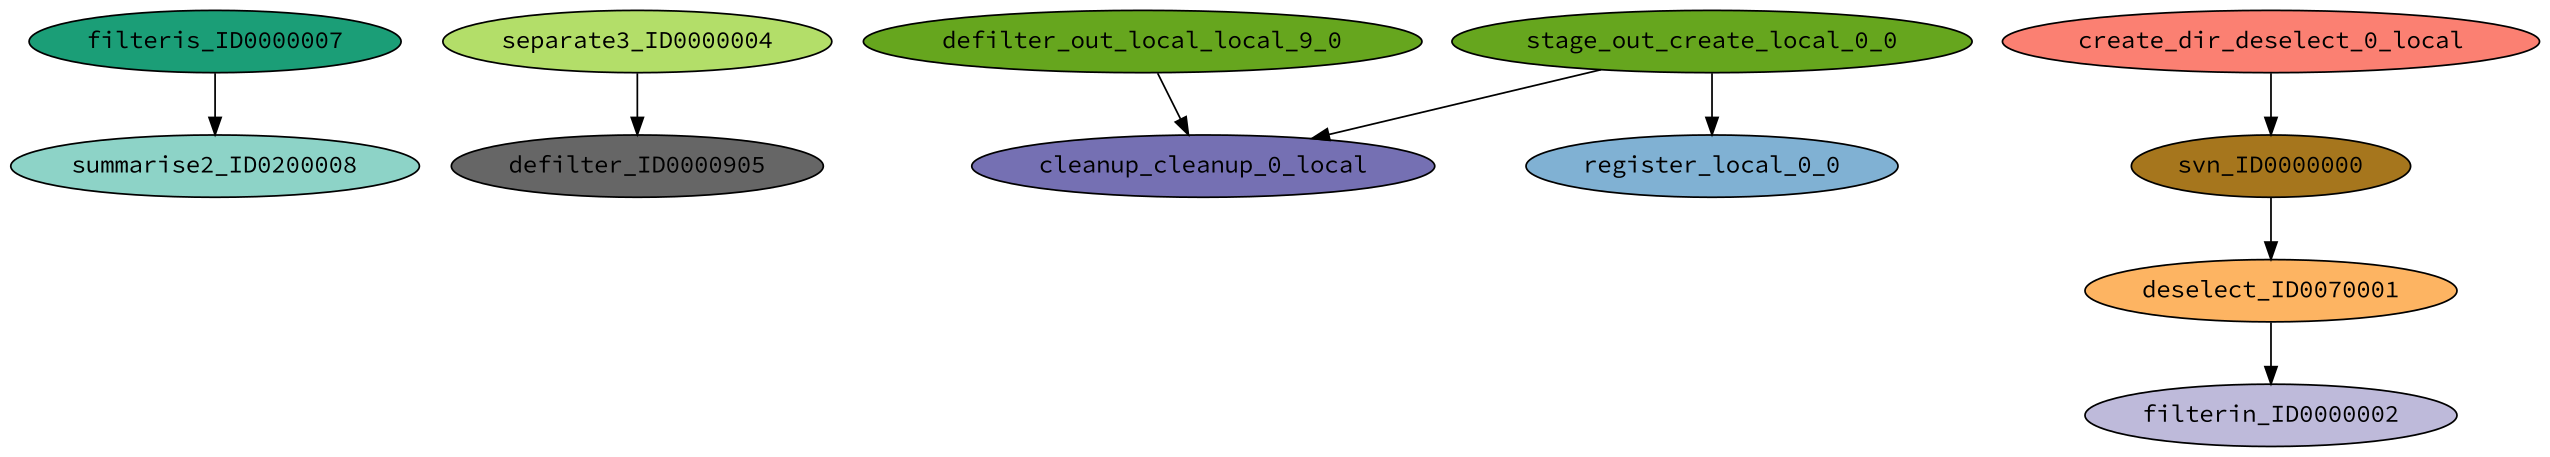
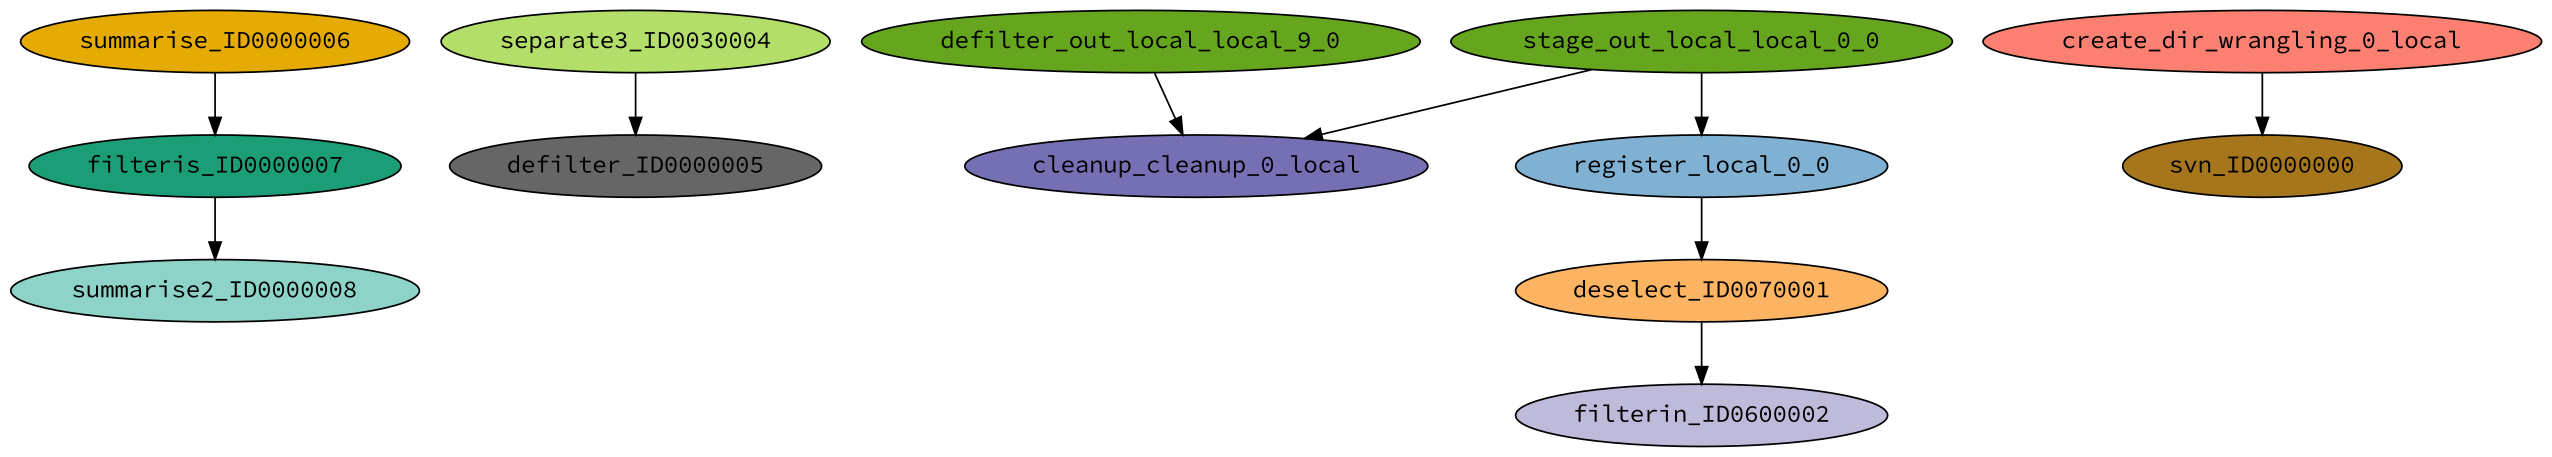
node "summarise_ID0000006": added
node "separate3_ID0000004": label "separate3_ID0000004" -> "separate3_ID0030004"
node "stage_out_create_local_0_0": label "stage_out_create_local_0_0" -> "stage_out_local_local_0_0"
node "create_dir_deselect_0_local": label "create_dir_deselect_0_local" -> "create_dir_wrangling_0_local"
node "summarise2_ID0200008": label "summarise2_ID0200008" -> "summarise2_ID0000008"
node "defilter_ID0000905": label "defilter_ID0000905" -> "defilter_ID0000005"
edge "svn_ID0000000" -> "deselect_ID0070001": now "register_local_0_0" -> "deselect_ID0070001"
node "filterin_ID0000002": label "filterin_ID0000002" -> "filterin_ID0600002"
